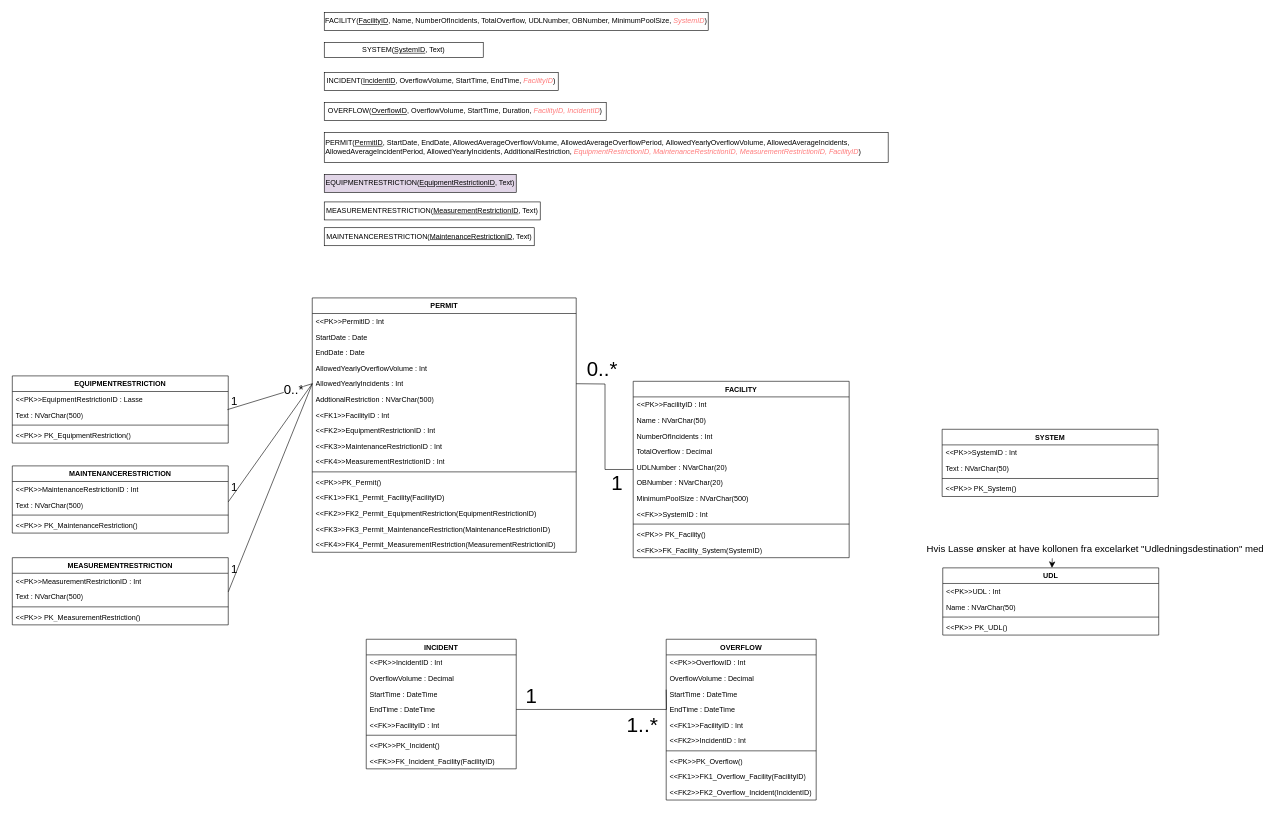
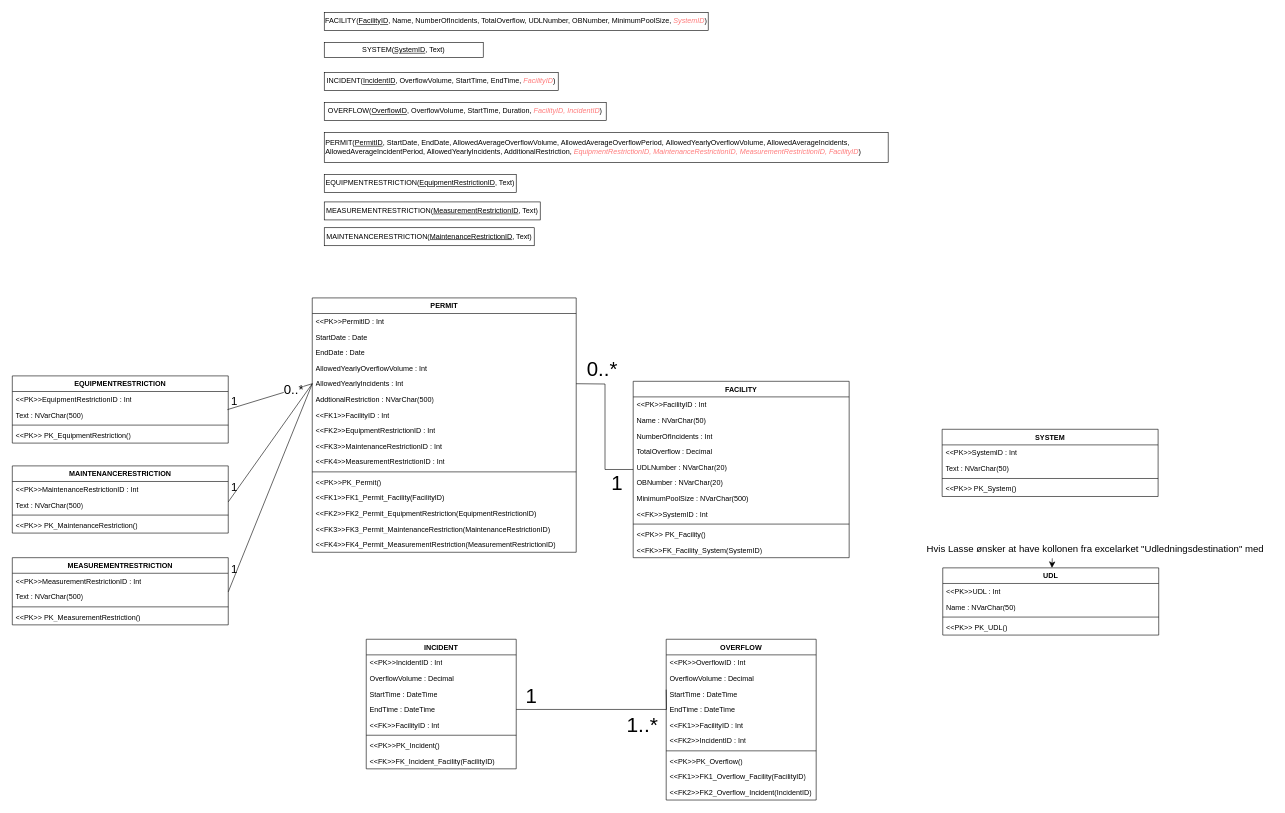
node "EQUIPMENTRESTRICTION(EquipmentRestrictionID, Text)": fillcolor #e1d5e7 -> #ffffff
node "<<PK>>EquipmentRestrictionID : Lasse": label "<<PK>>EquipmentRestrictionID : Lasse" -> "<<PK>>EquipmentRestrictionID : Int"
